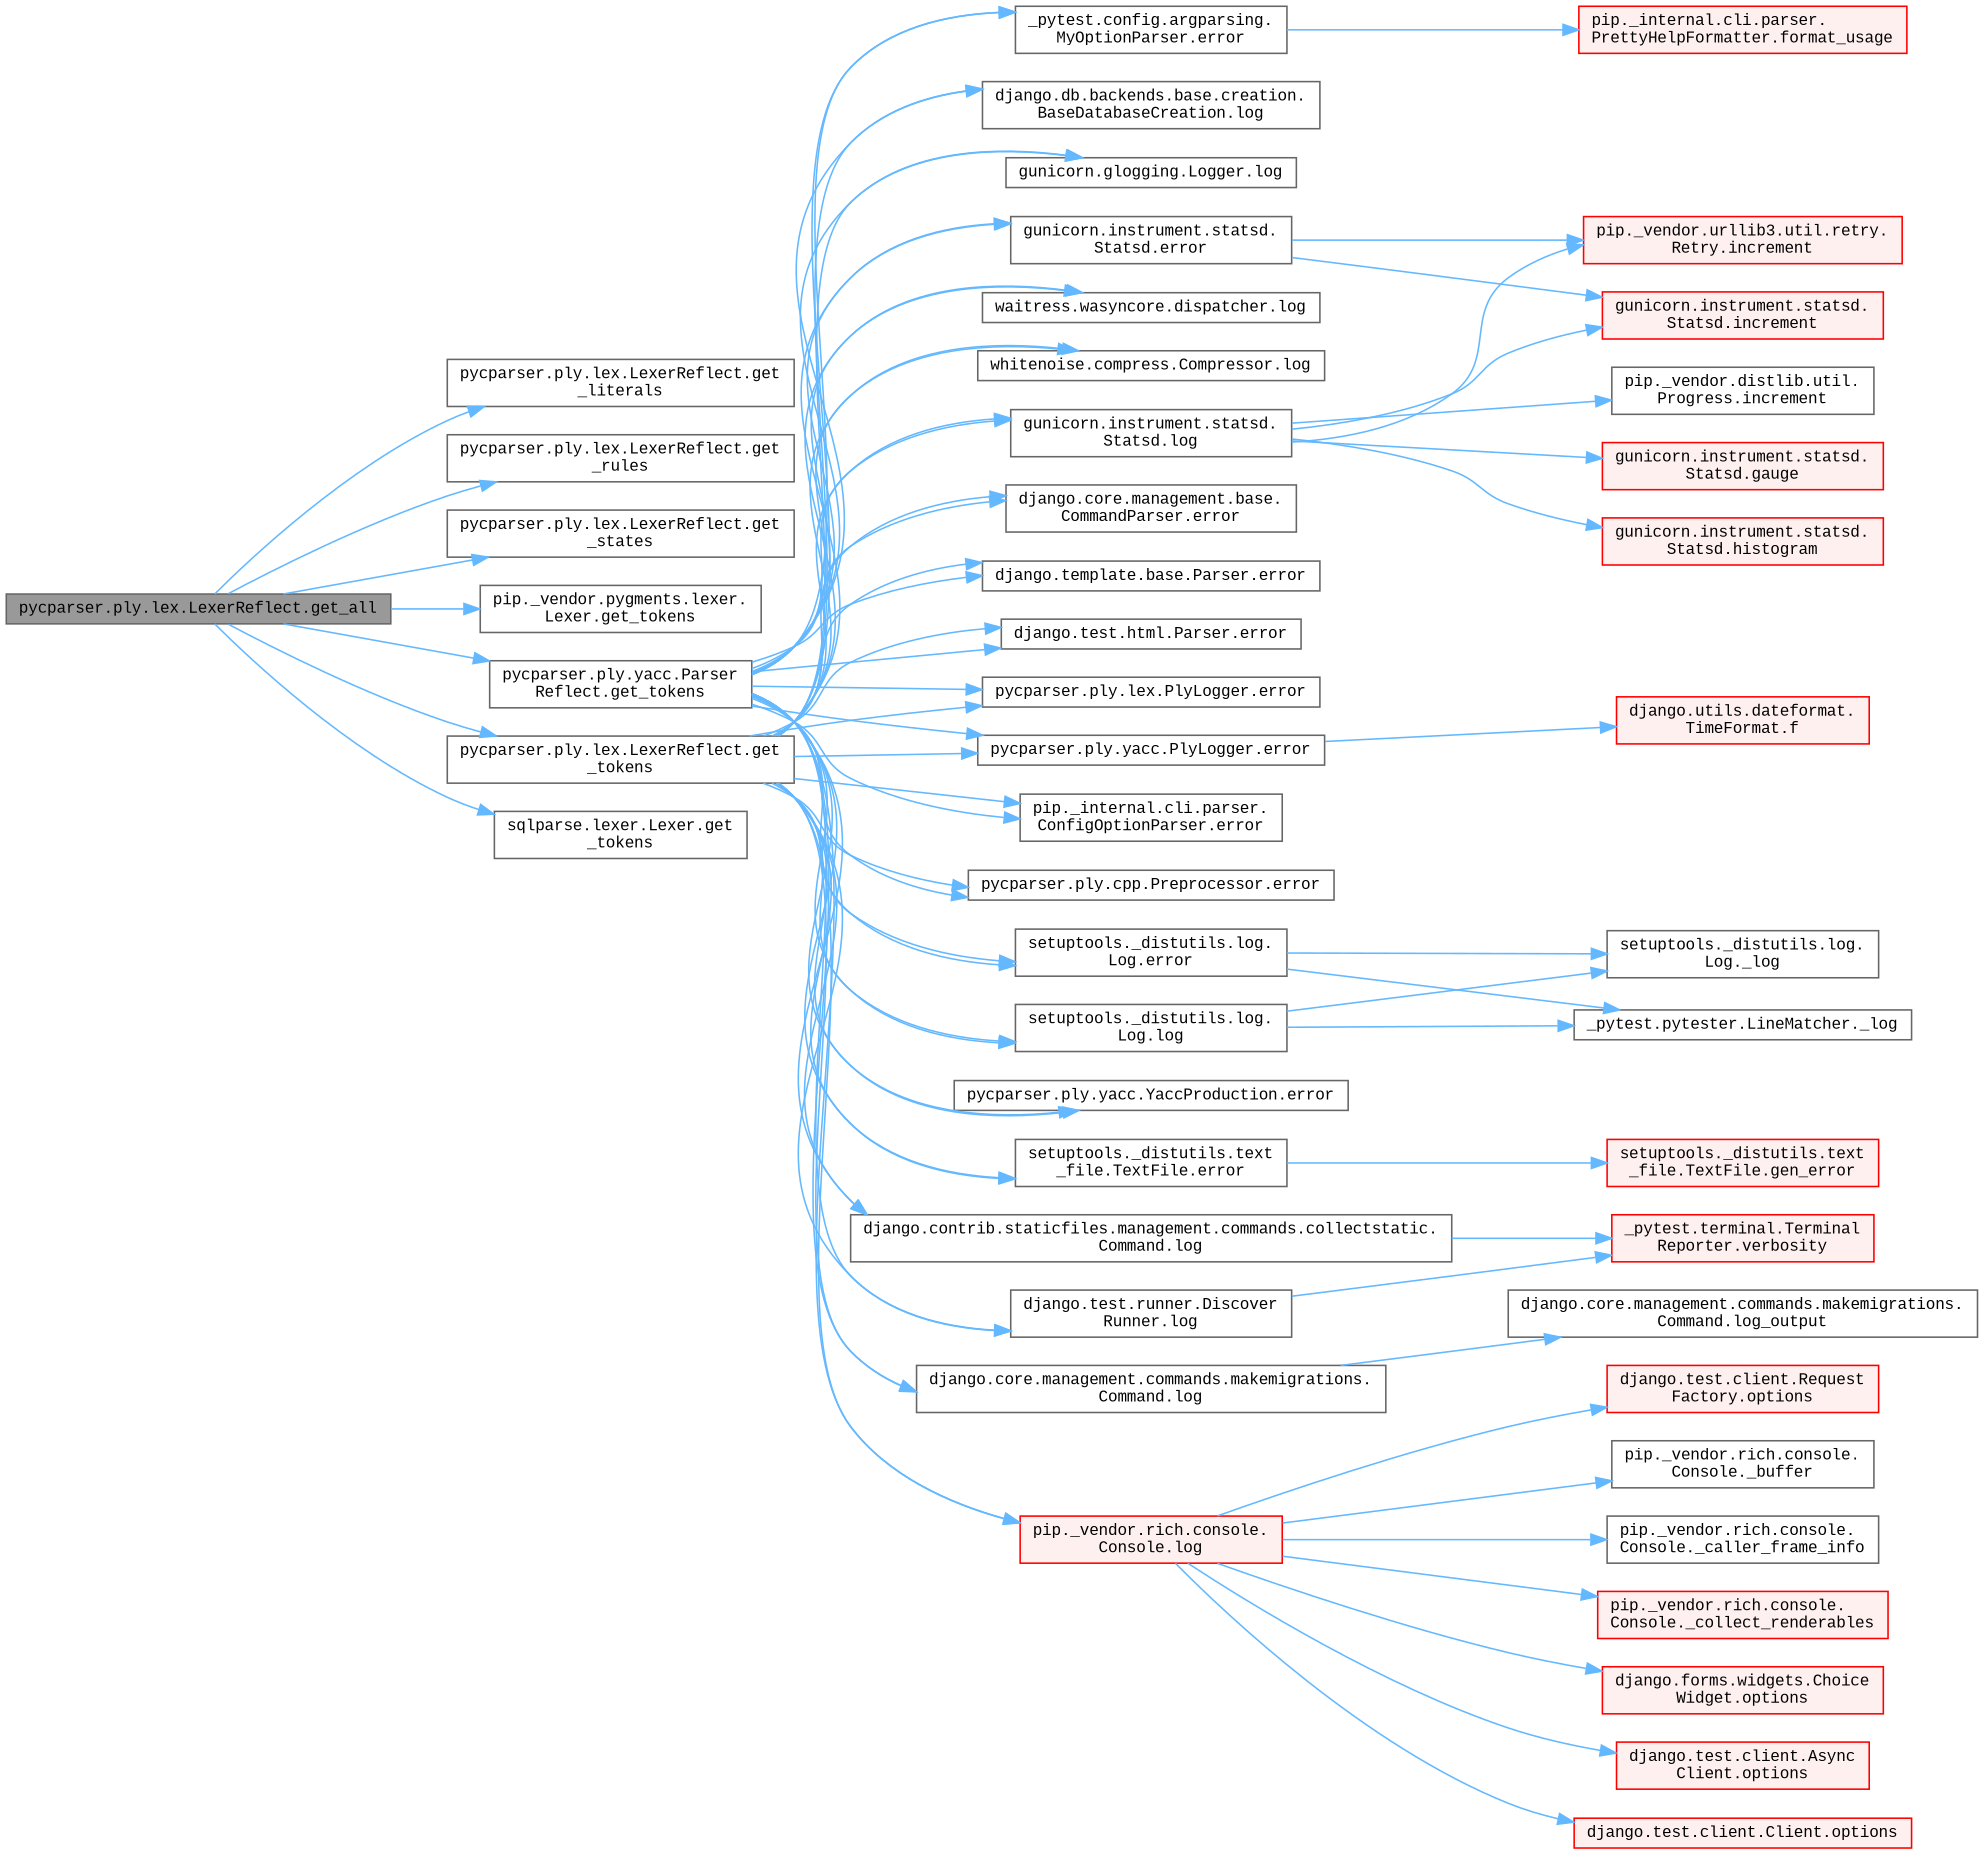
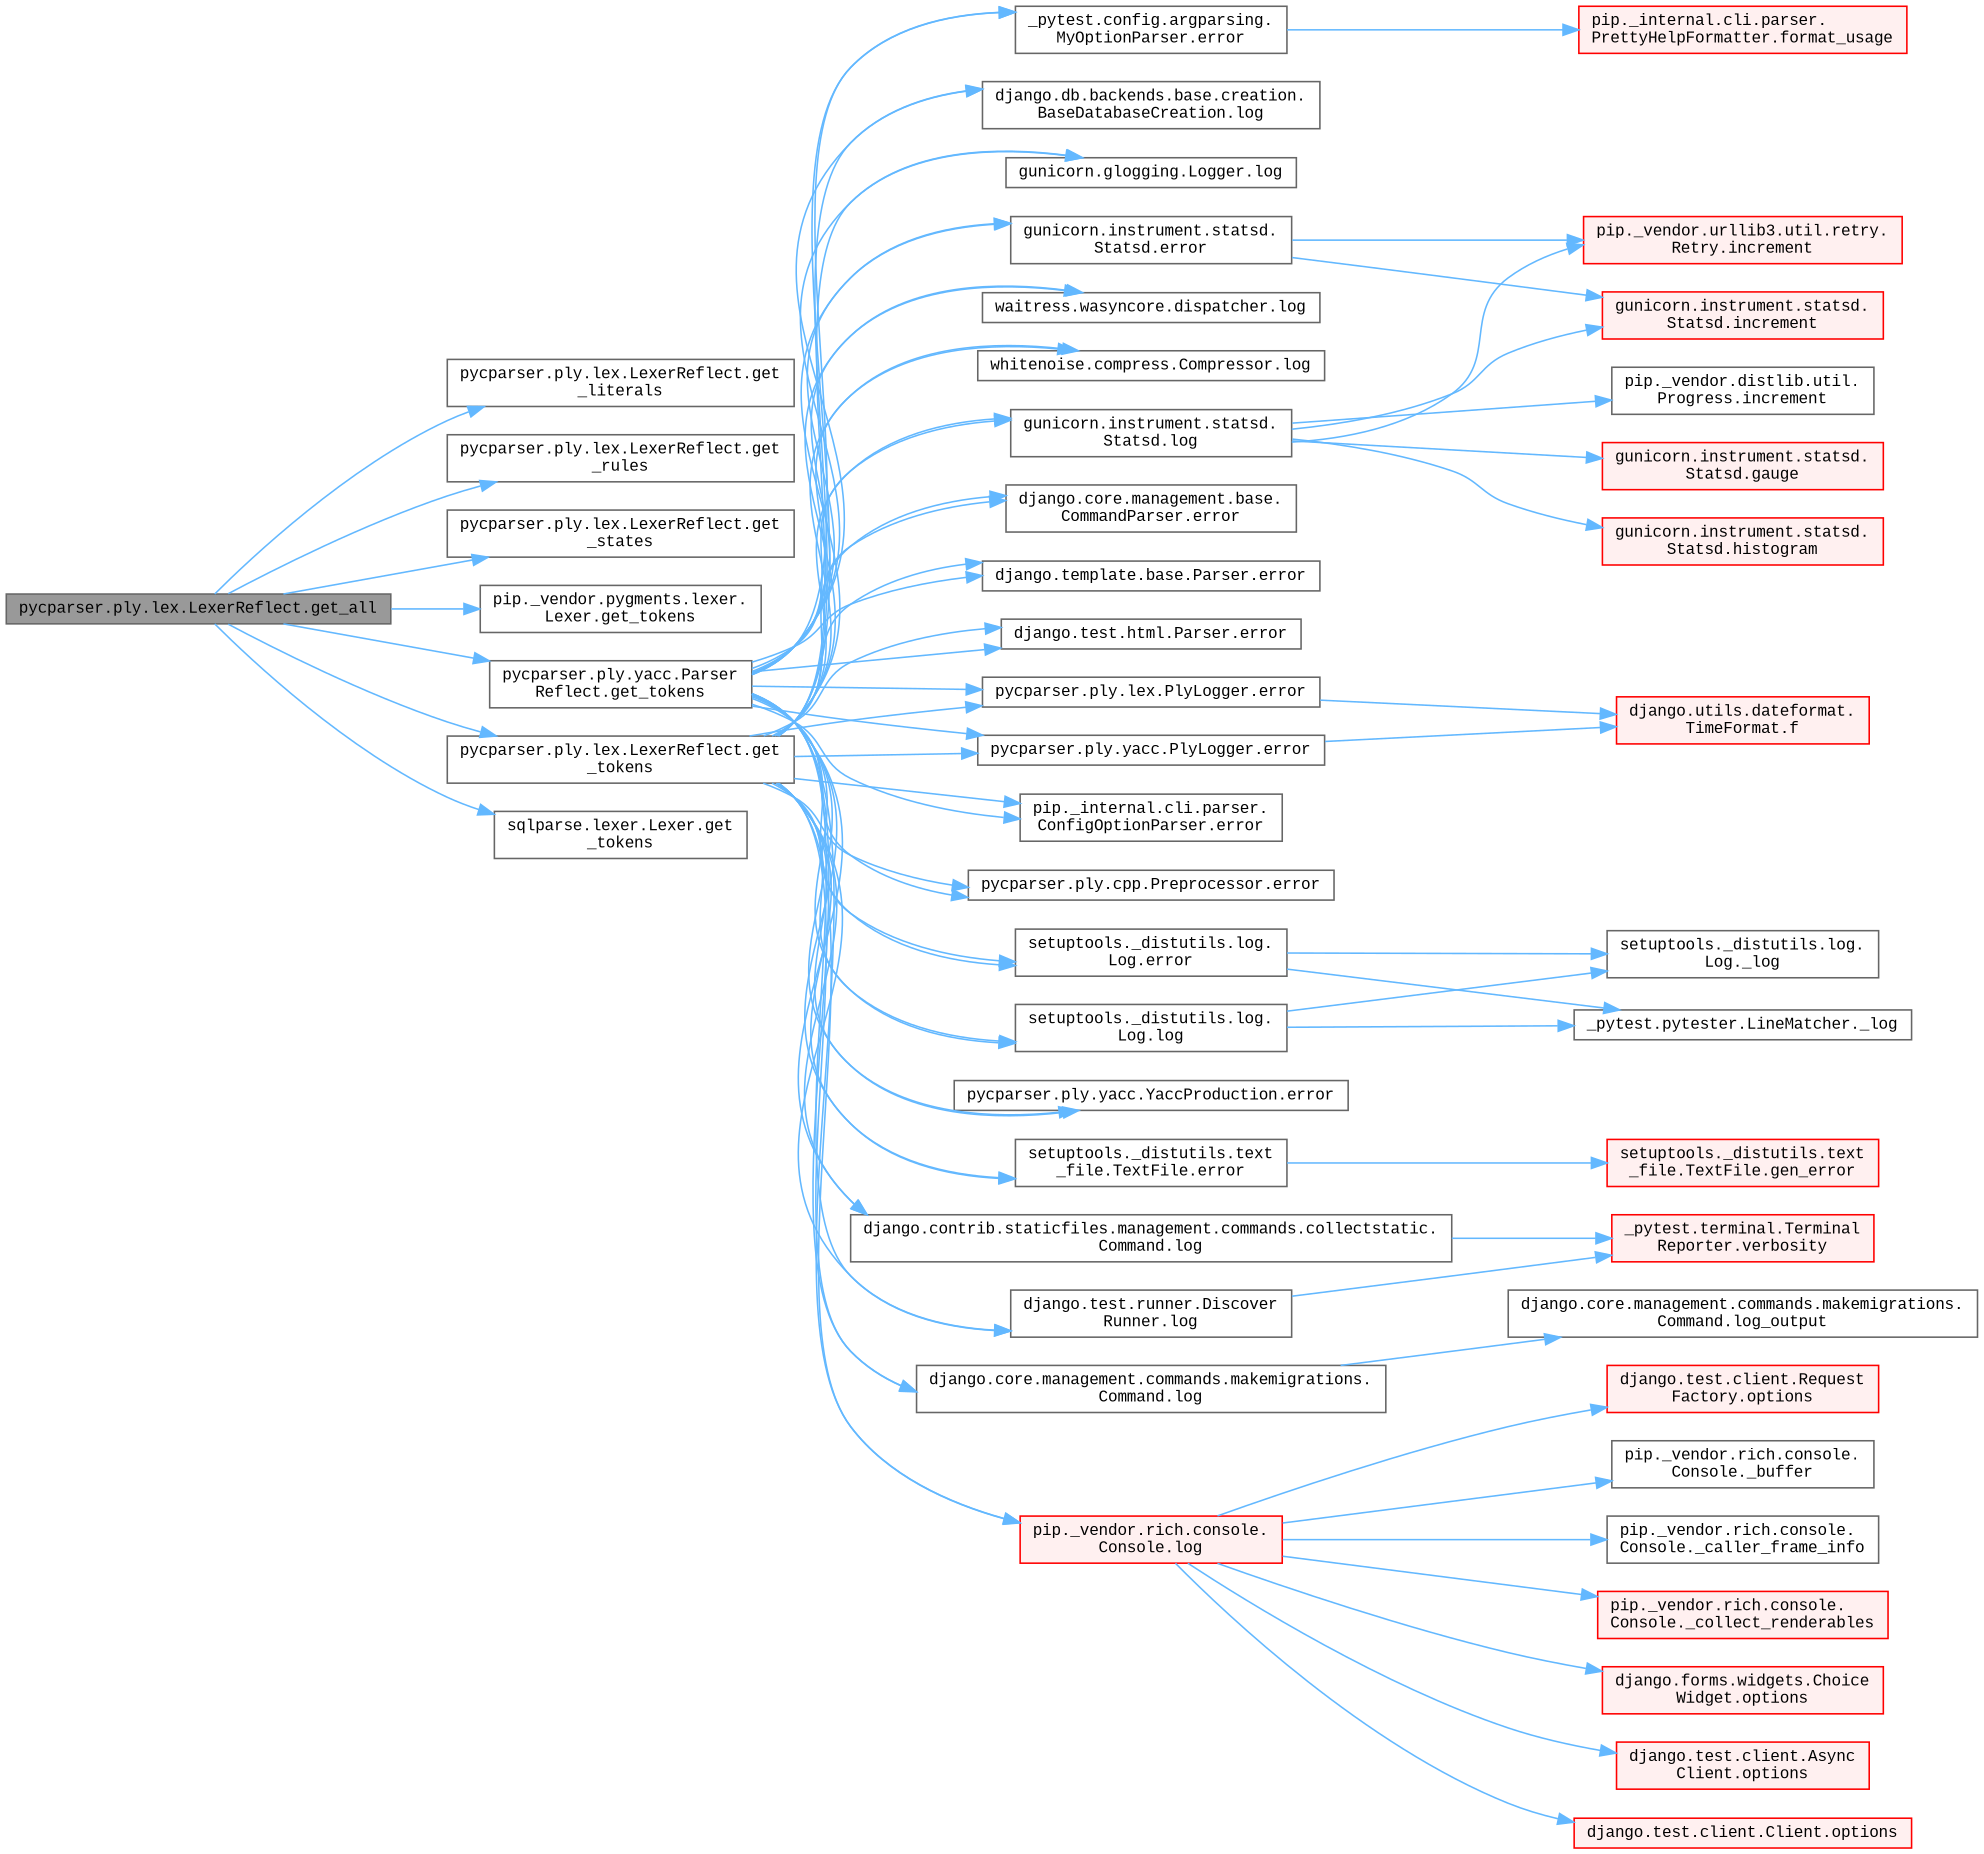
edge "pycparser.ply.lex.PlyLogger.error" -> "django.utils.dateformat. TimeFormat.f": added
